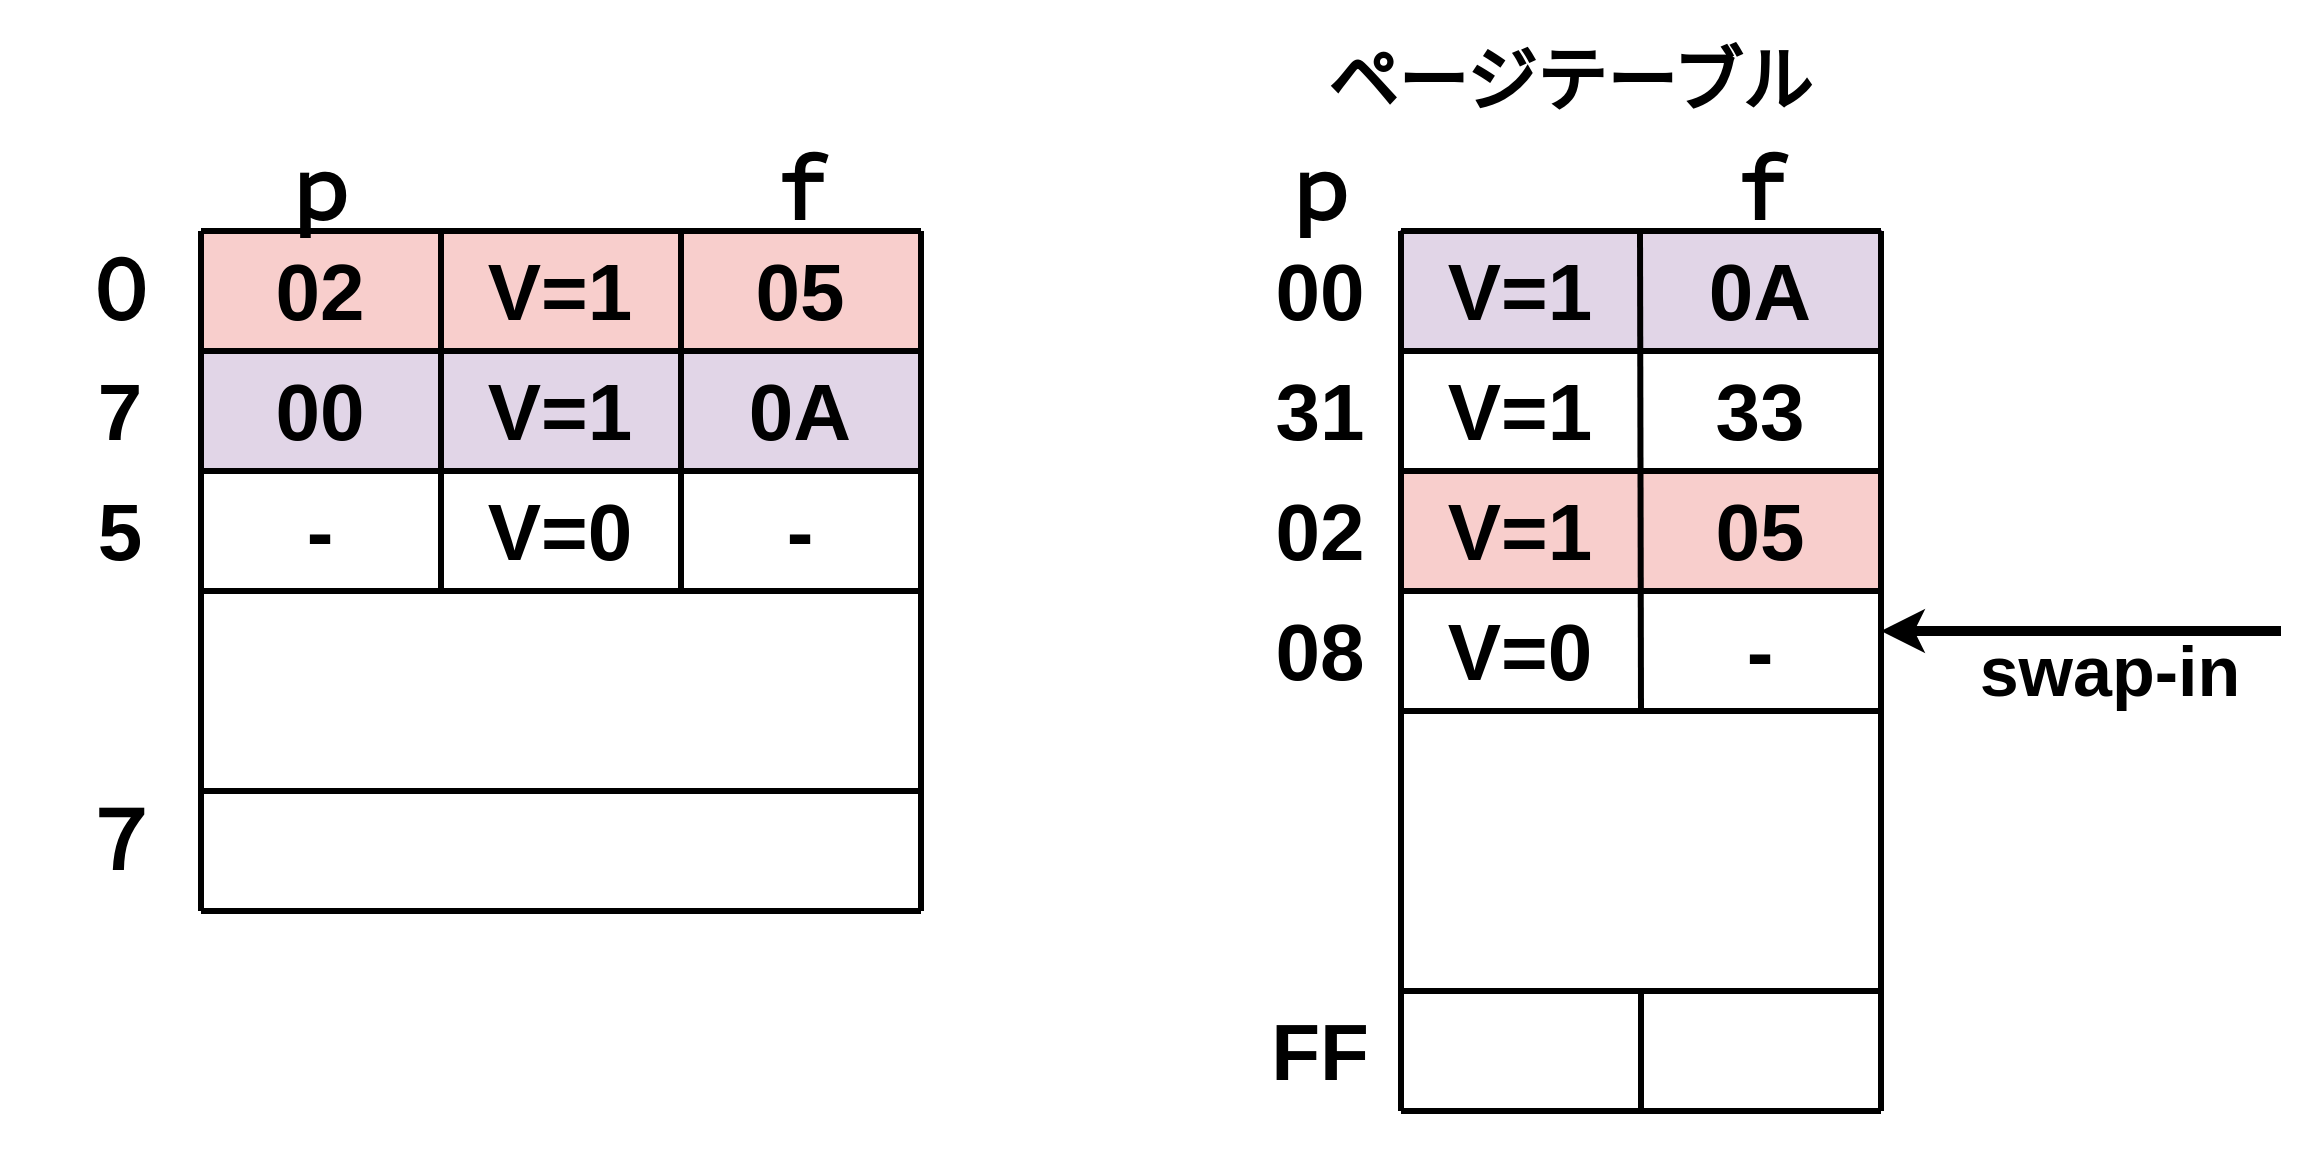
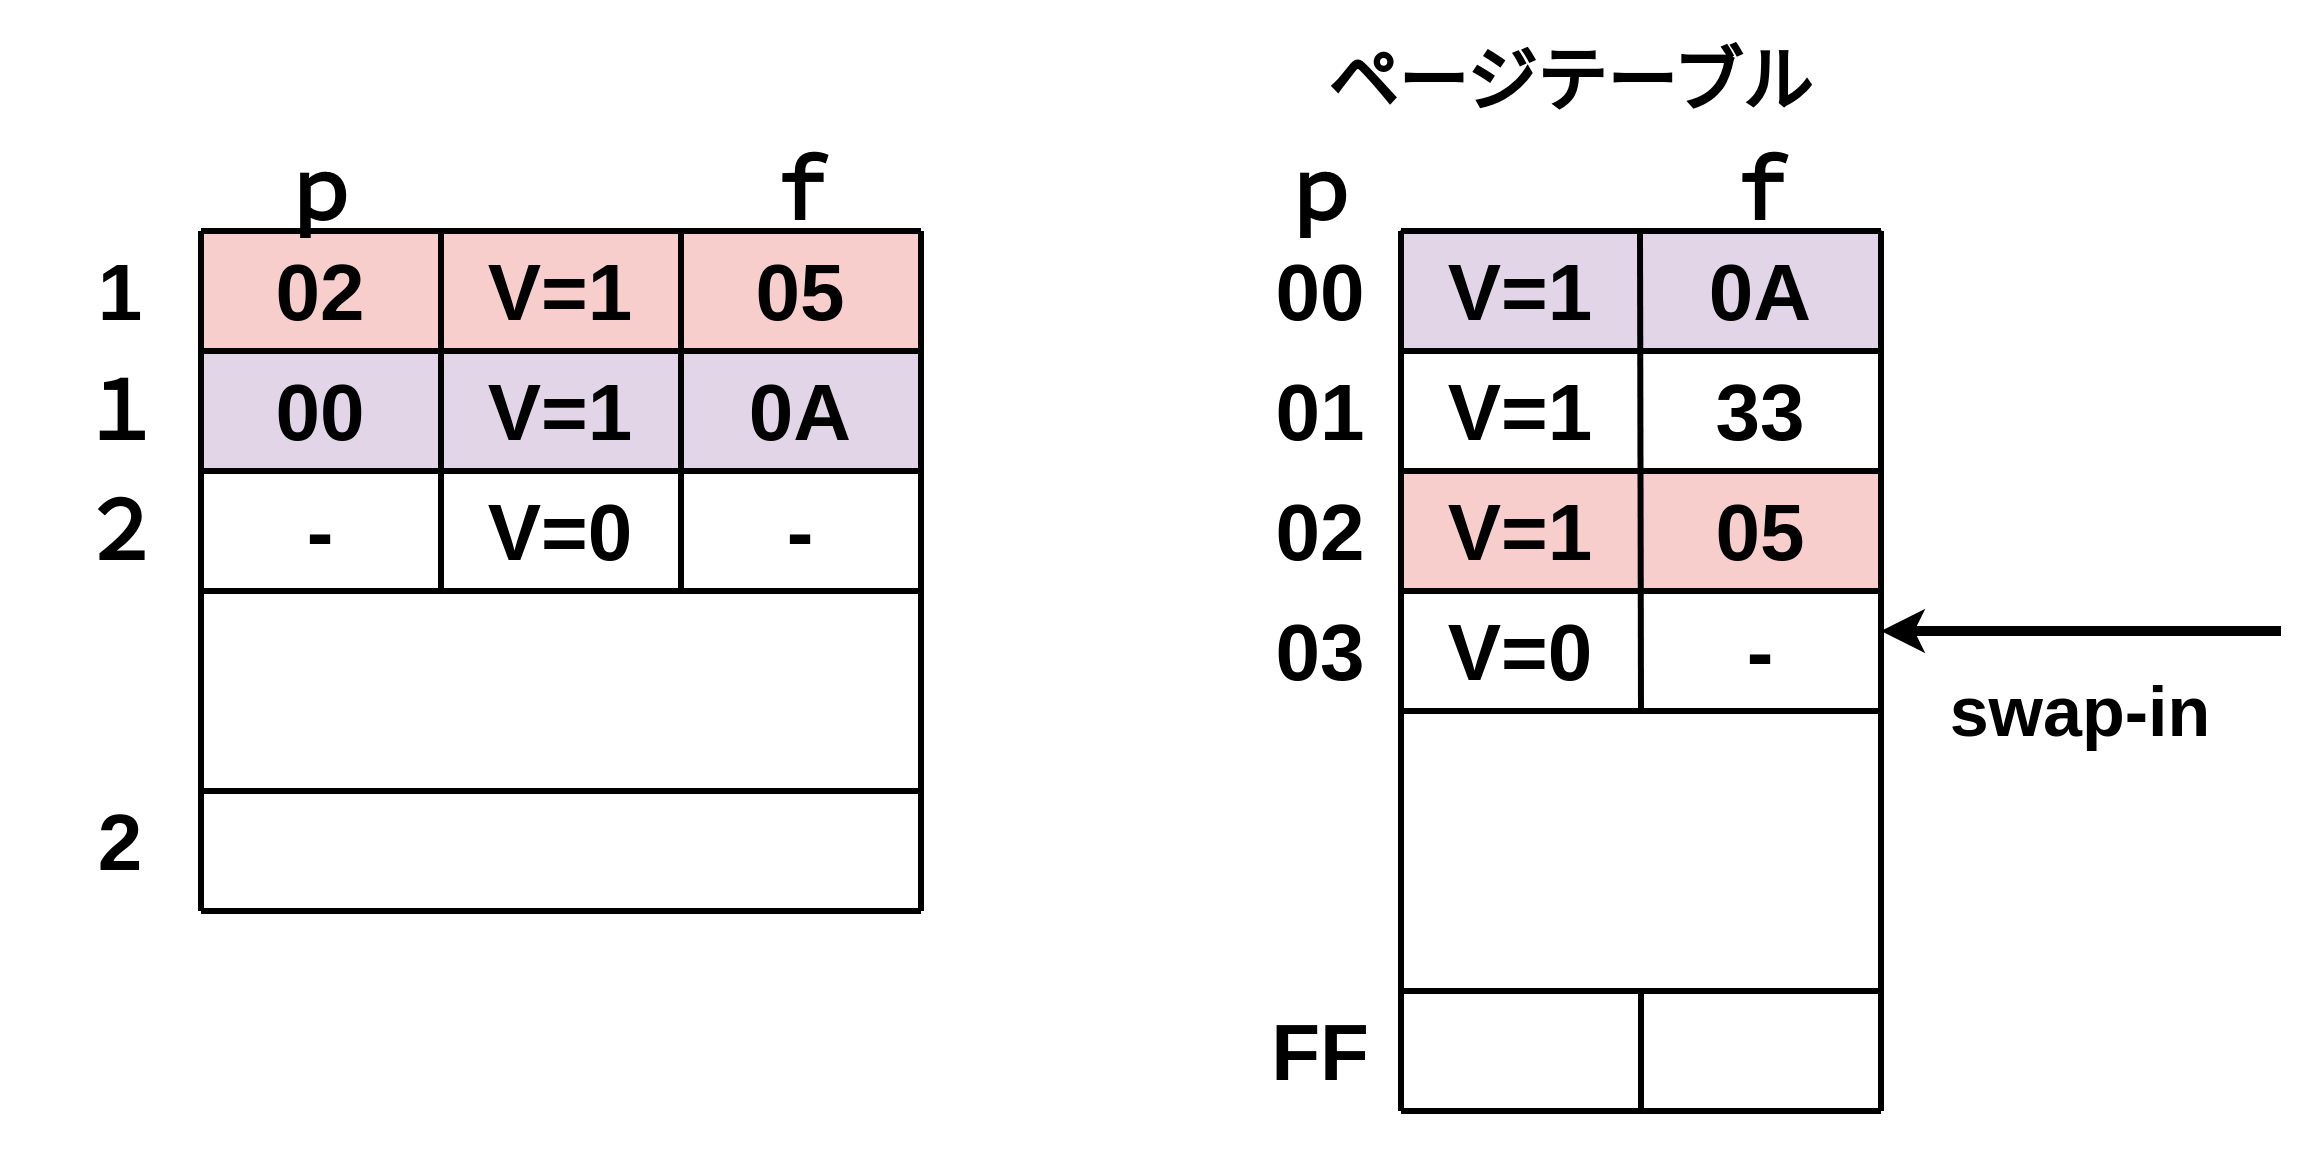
node "０": label "０" -> "1"
node "7": label "7" -> "１"
node "31": label "31" -> "01"
node "5": label "5" -> "２"
node "08": label "08" -> "03"
node "swap-in": moved (2111, 671) -> (2081, 711)
node "７": label "７" -> "2"
